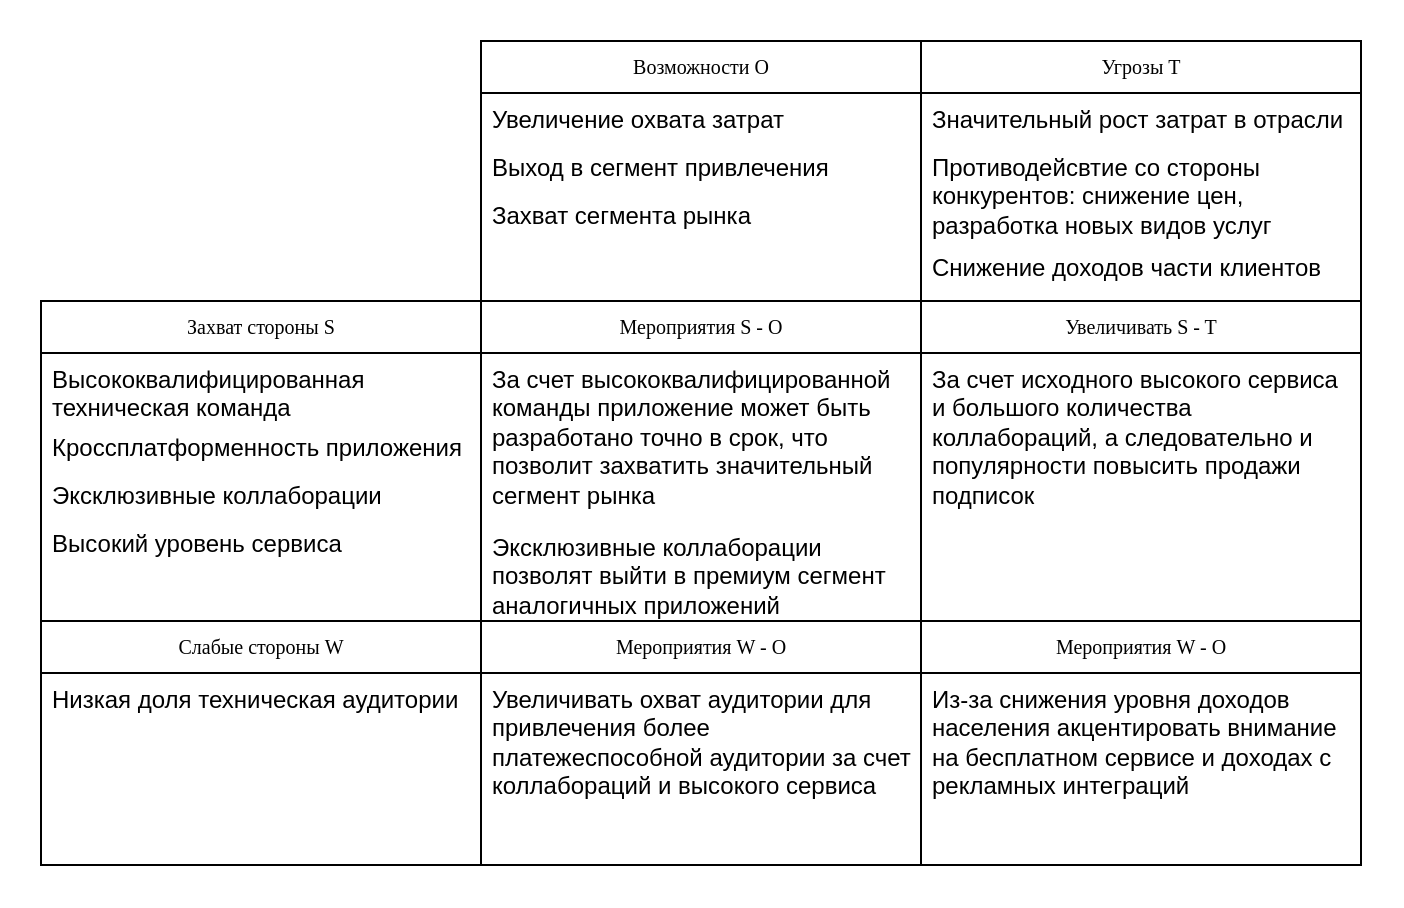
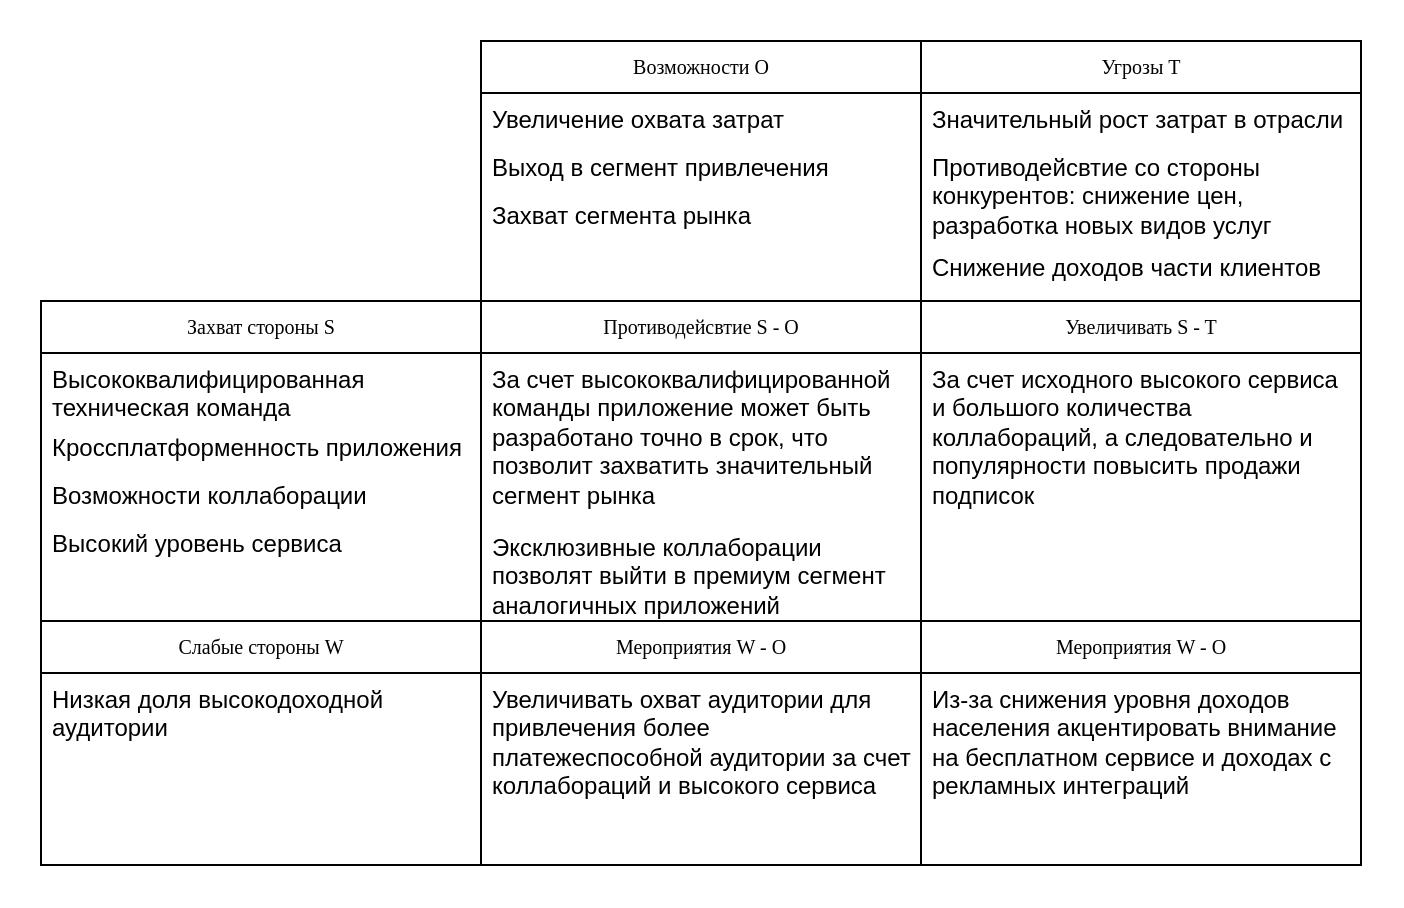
node "Мероприятия S - O": label "Мероприятия S - O" -> "Противодейсвтие S - O"
node "Эксклюзивные коллаборации": label "Эксклюзивные коллаборации" -> "Возможности коллаборации"
node "Низкая доля техническая аудитории": label "Низкая доля техническая аудитории" -> "Низкая доля высокодоходной аудитории"
